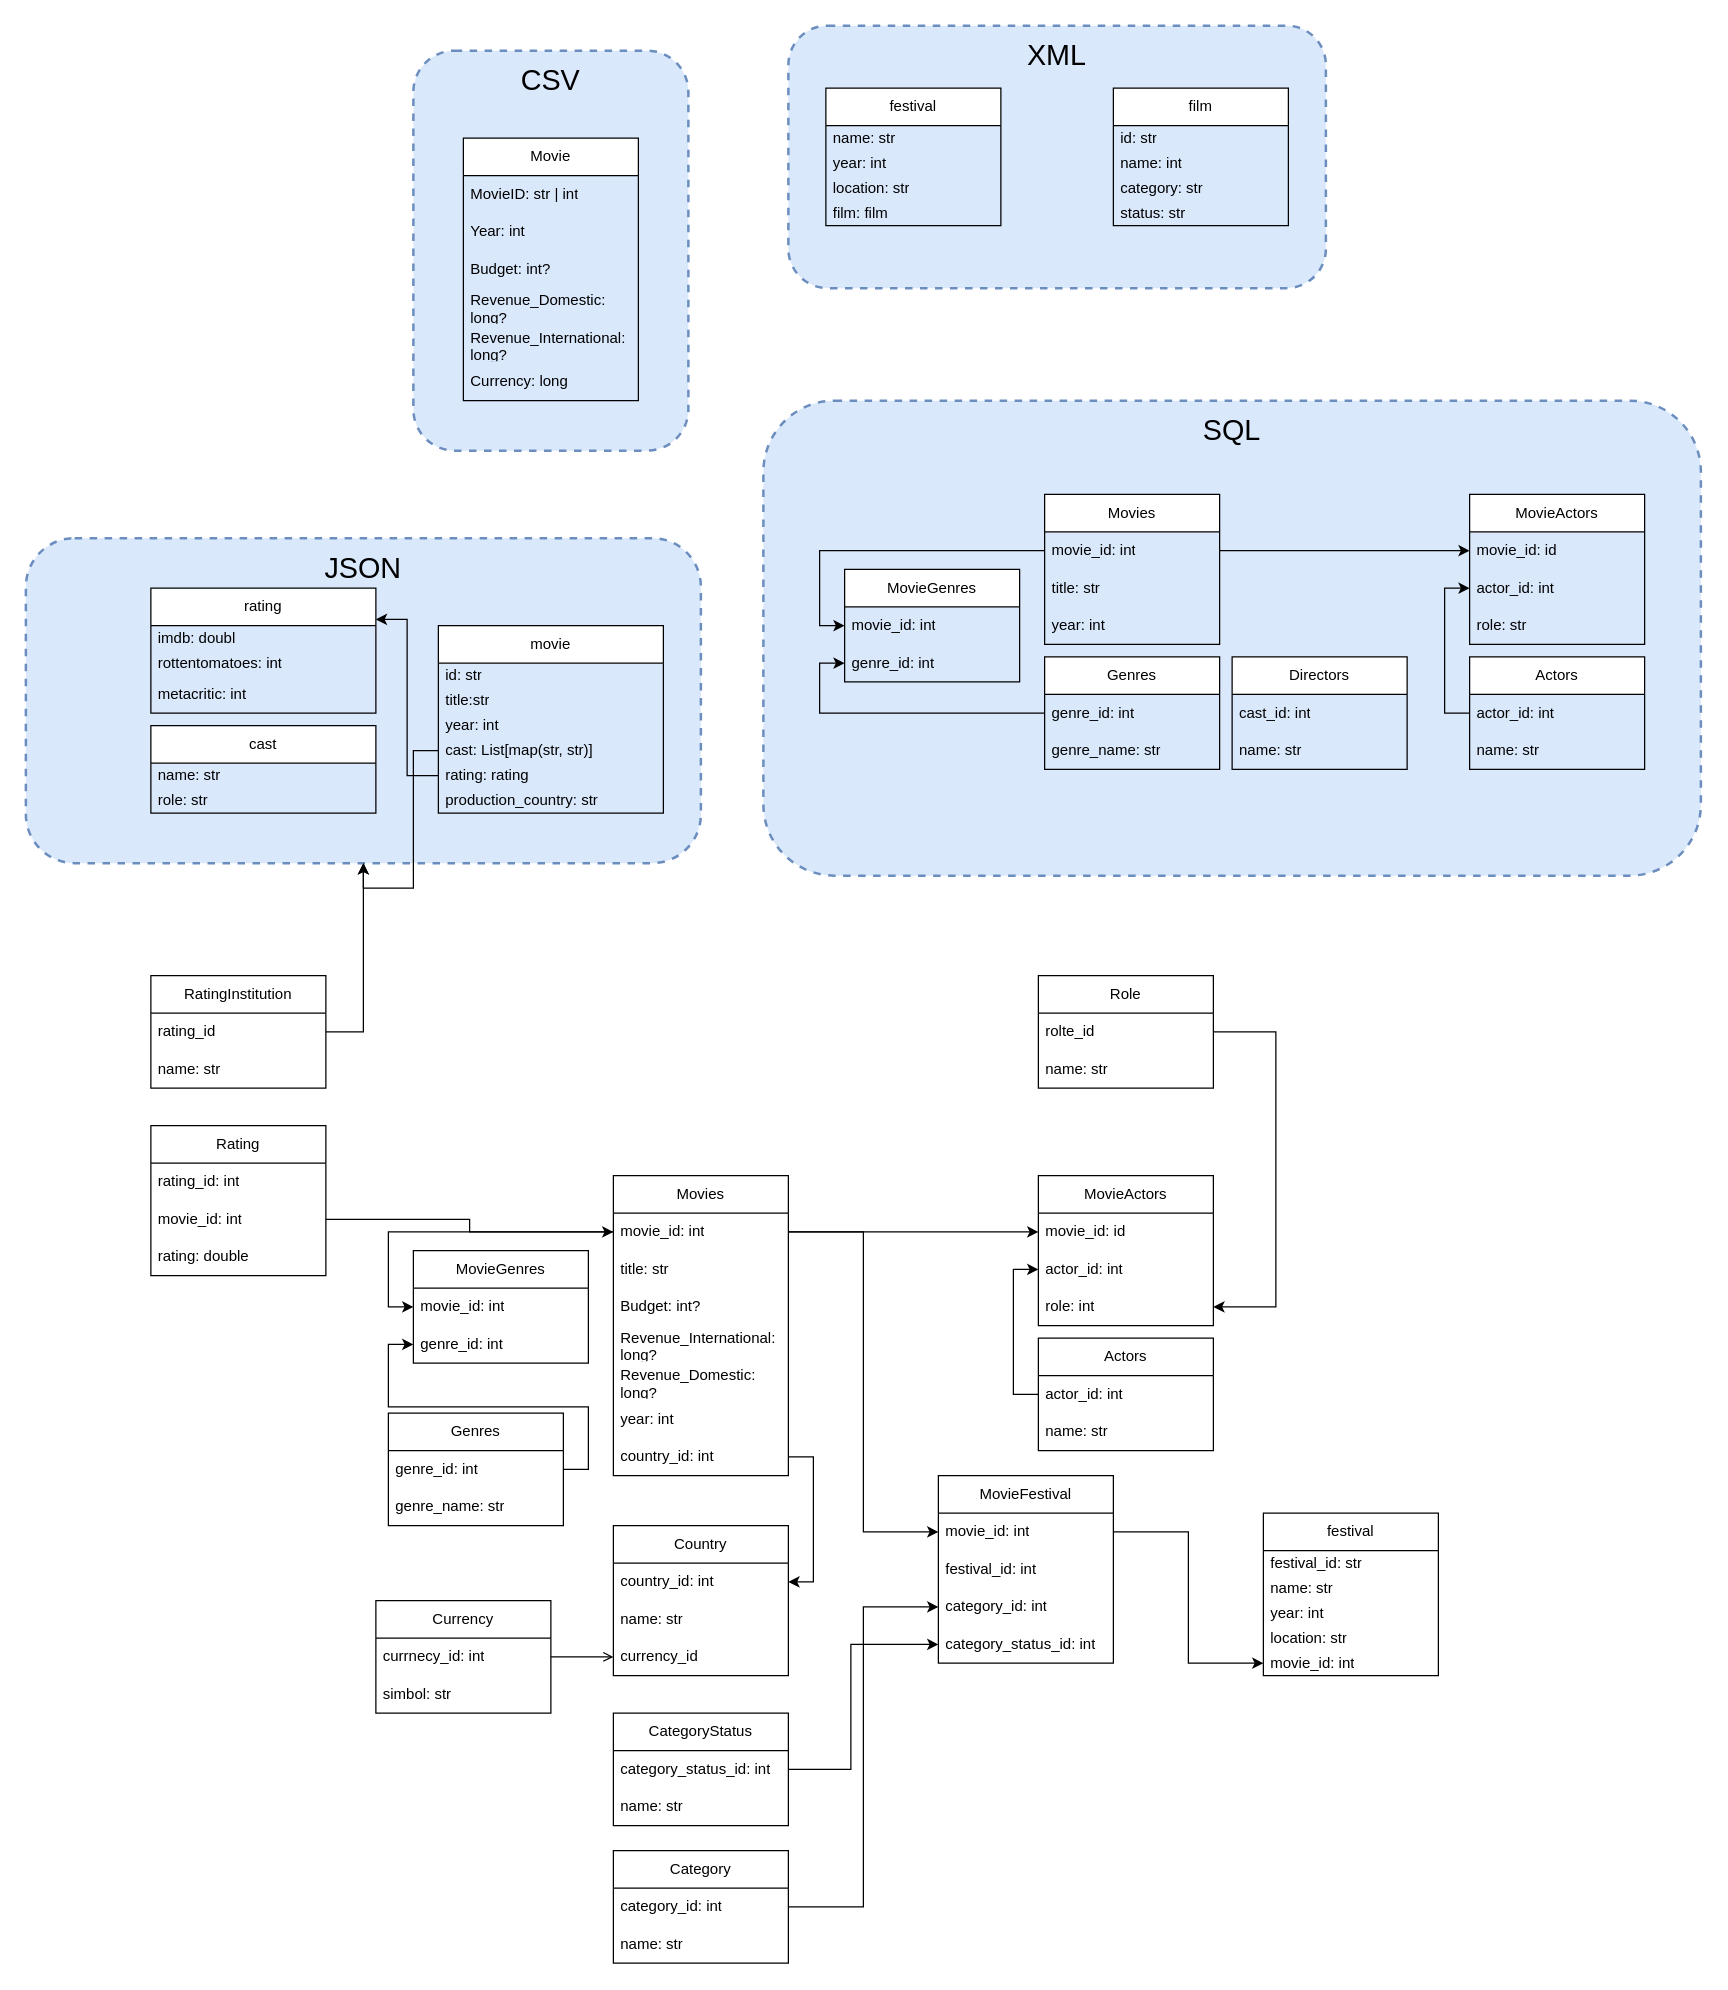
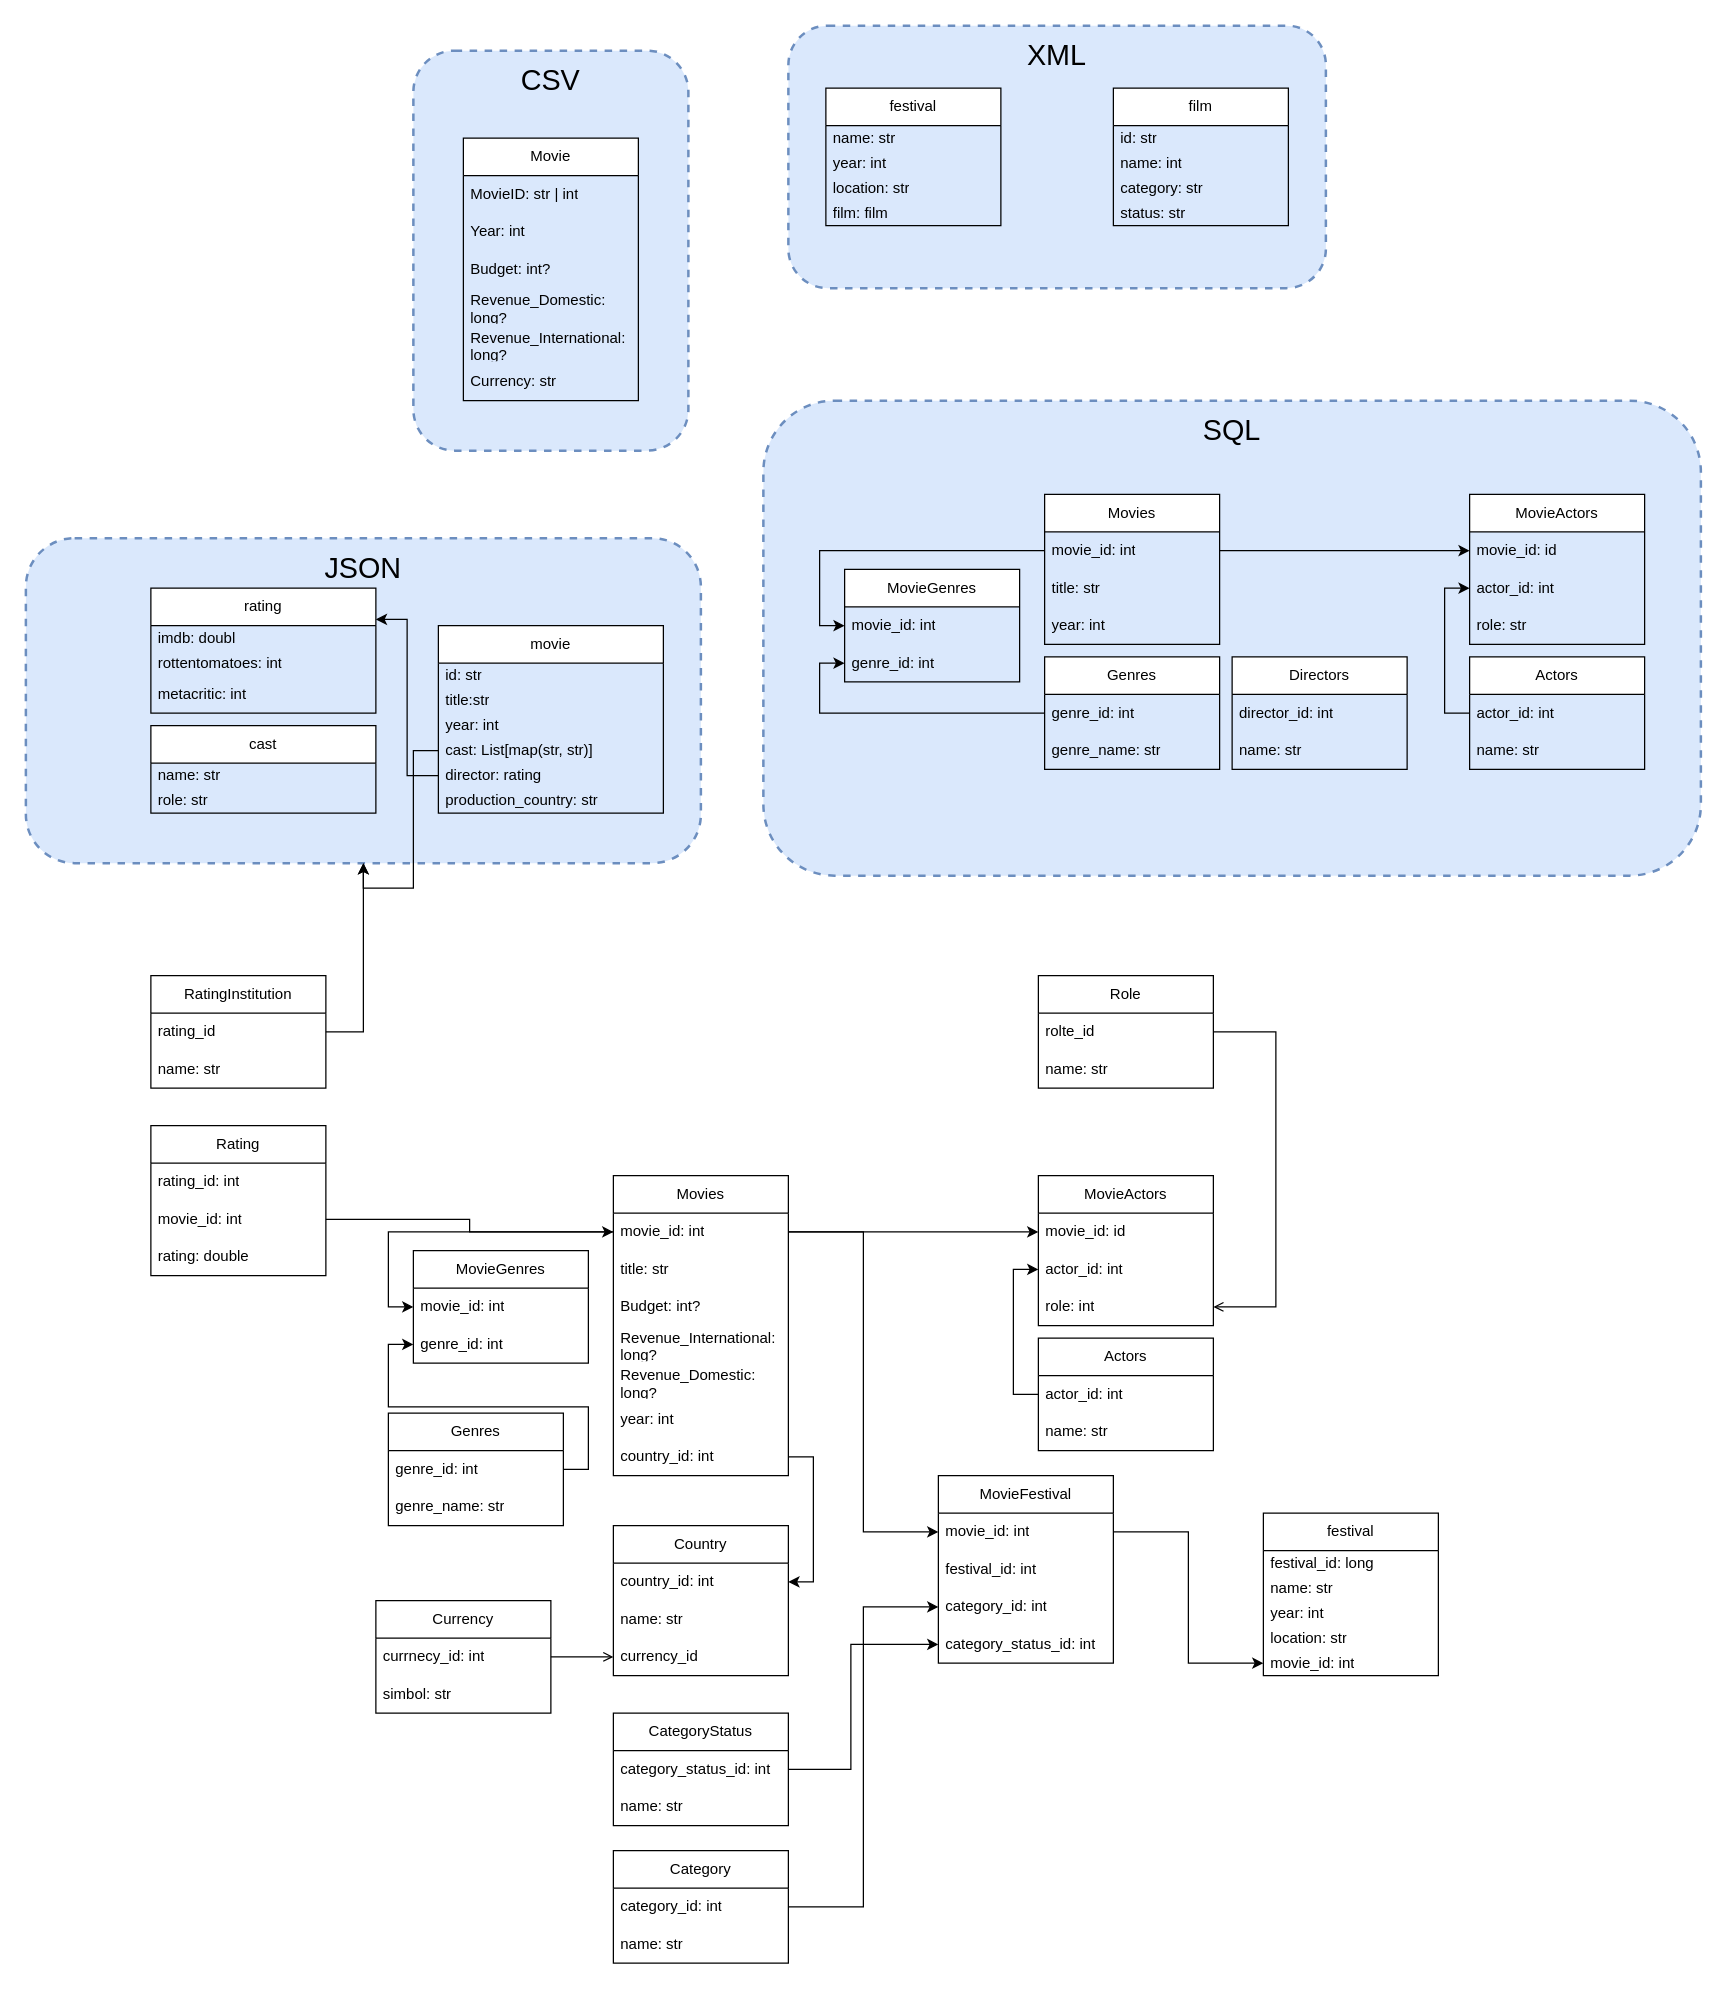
node "Currency: long": label "Currency: long" -> "Currency: str"
node "cast_id: int": label "cast_id: int" -> "director_id: int"
node "rating: rating": label "rating: rating" -> "director: rating"
edge "Role" -> "role: int": arrowhead classic -> open
node "festival_id: str": label "festival_id: str" -> "festival_id: long"
